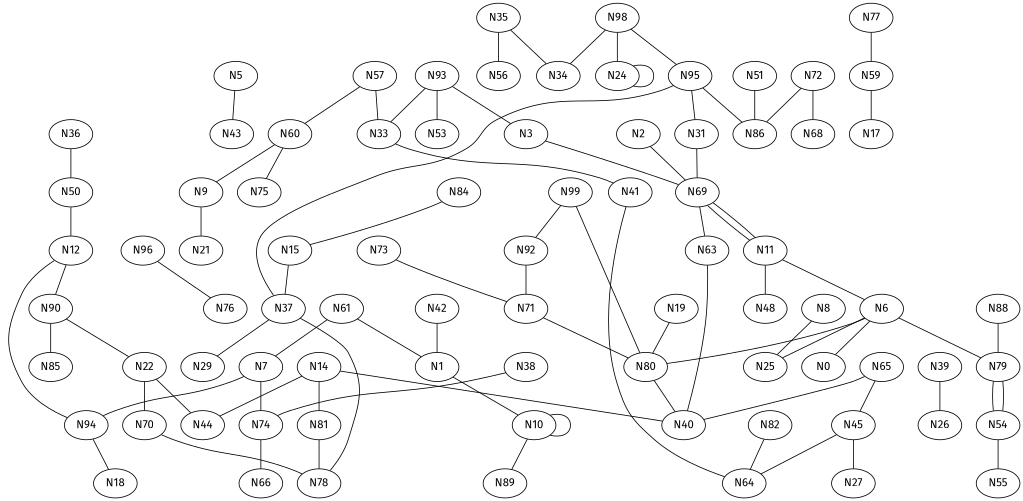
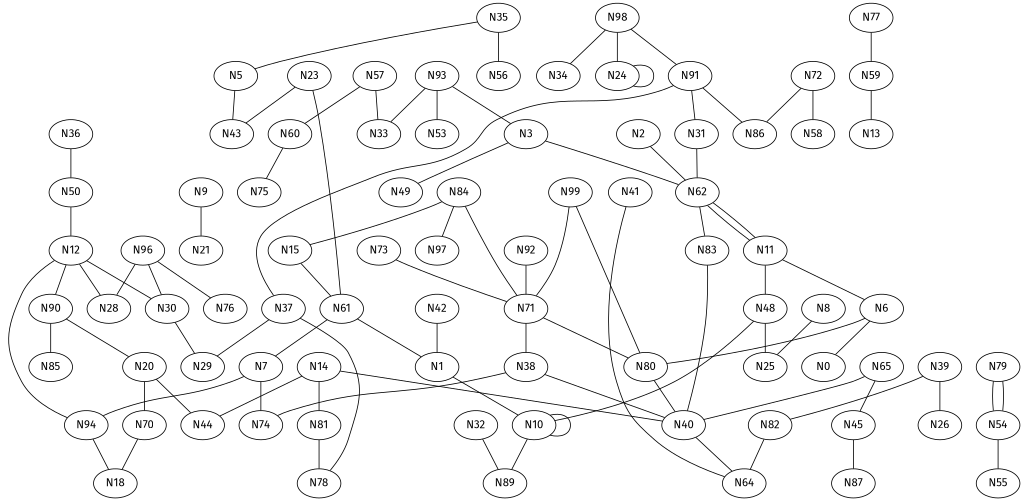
edge "N35" -- "N34": now "N35" -- "N5"
node "N23": added
node "N95": label "N95" -> "N91"
node "N51": removed
node "N68": label "N68" -> "N58"
node "N17": label "N17" -> "N13"
edge "N60" -- "N9": removed
edge "N33" -- "N41": removed
node "N49": added
node "N69": label "N69" -> "N62"
edge "N99" -- "N92": now "N99" -- "N71"
node "N97": added
node "N63": label "N63" -> "N83"
edge "N84" -- "N71": added
edge "N15" -- "N37": now "N15" -- "N61"
node "N28": added
node "N30": added
node "N19": removed
node "N88": removed
edge "N71" -- "N38": added
edge "N6" -- "N25": now "N48" -- "N25"
edge "N6" -- "N79": removed
node "N22": label "N22" -> "N20"
edge "N48" -- "N10": added
edge "N38" -- "N40": added
edge "N39" -- "N82": added
node "N32": added
edge "N70" -- "N78": now "N70" -- "N18"
edge "N45" -- "N64": now "N40" -- "N64"
node "N66": removed
node "N27": label "N27" -> "N87"
